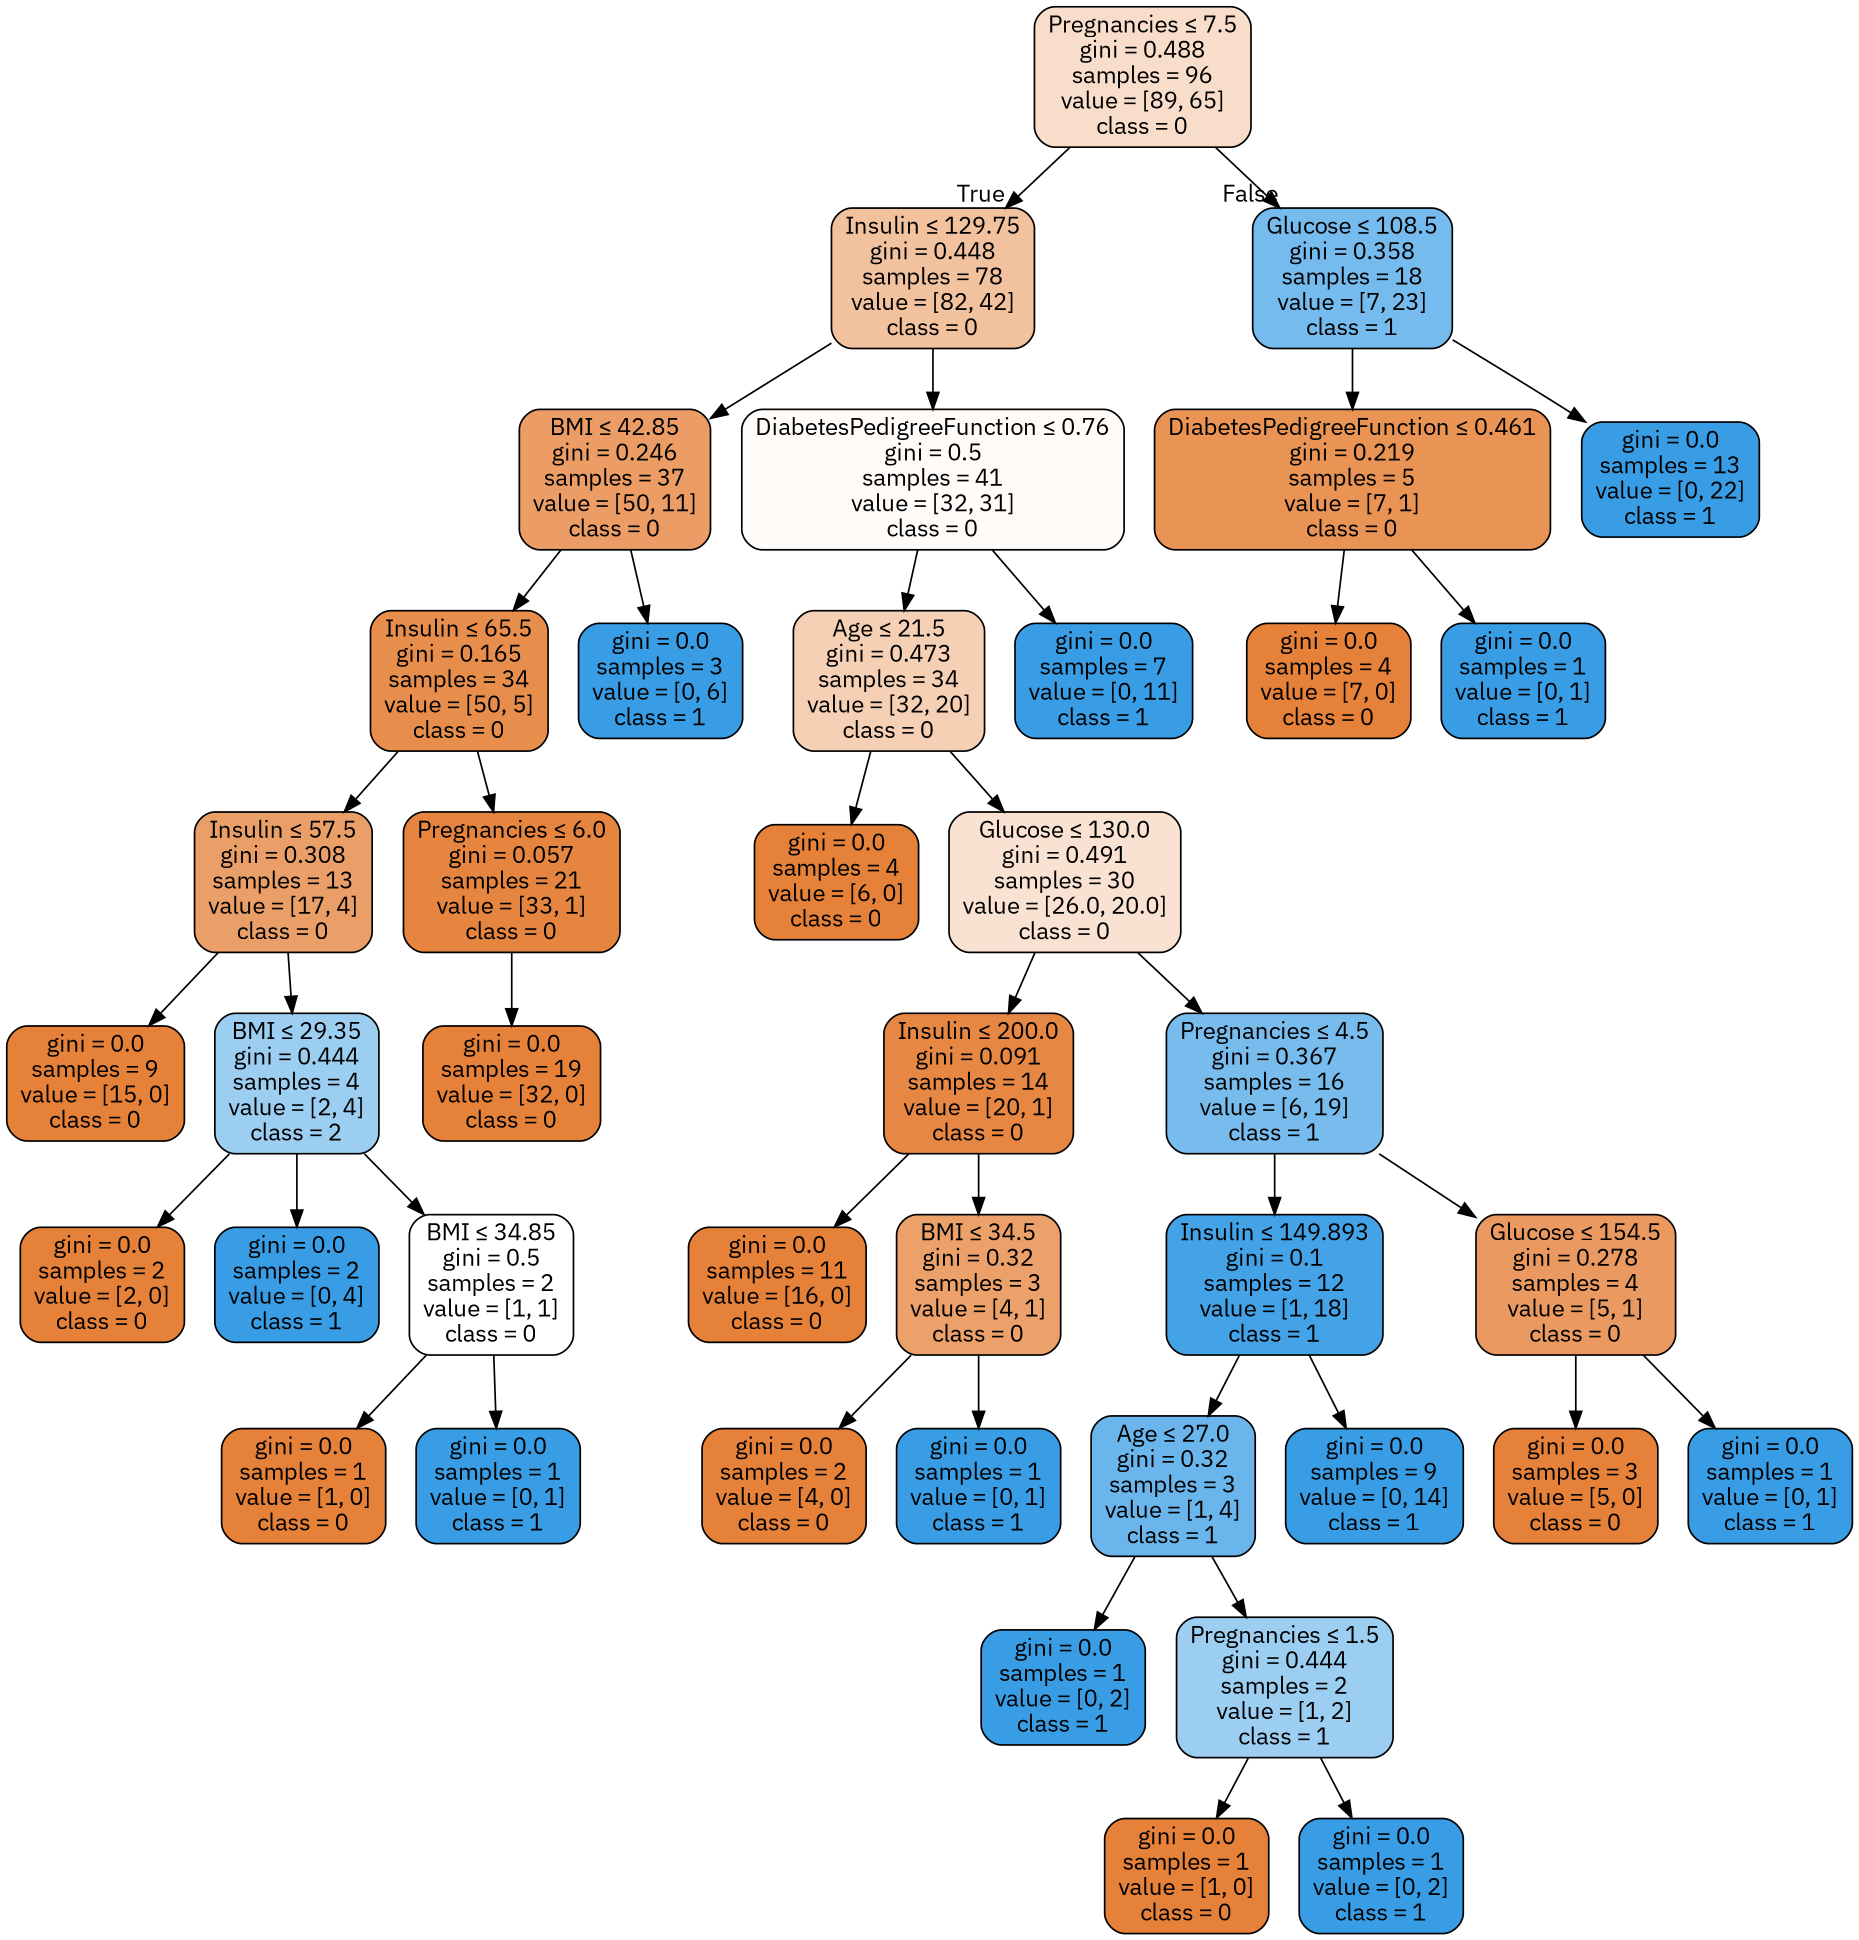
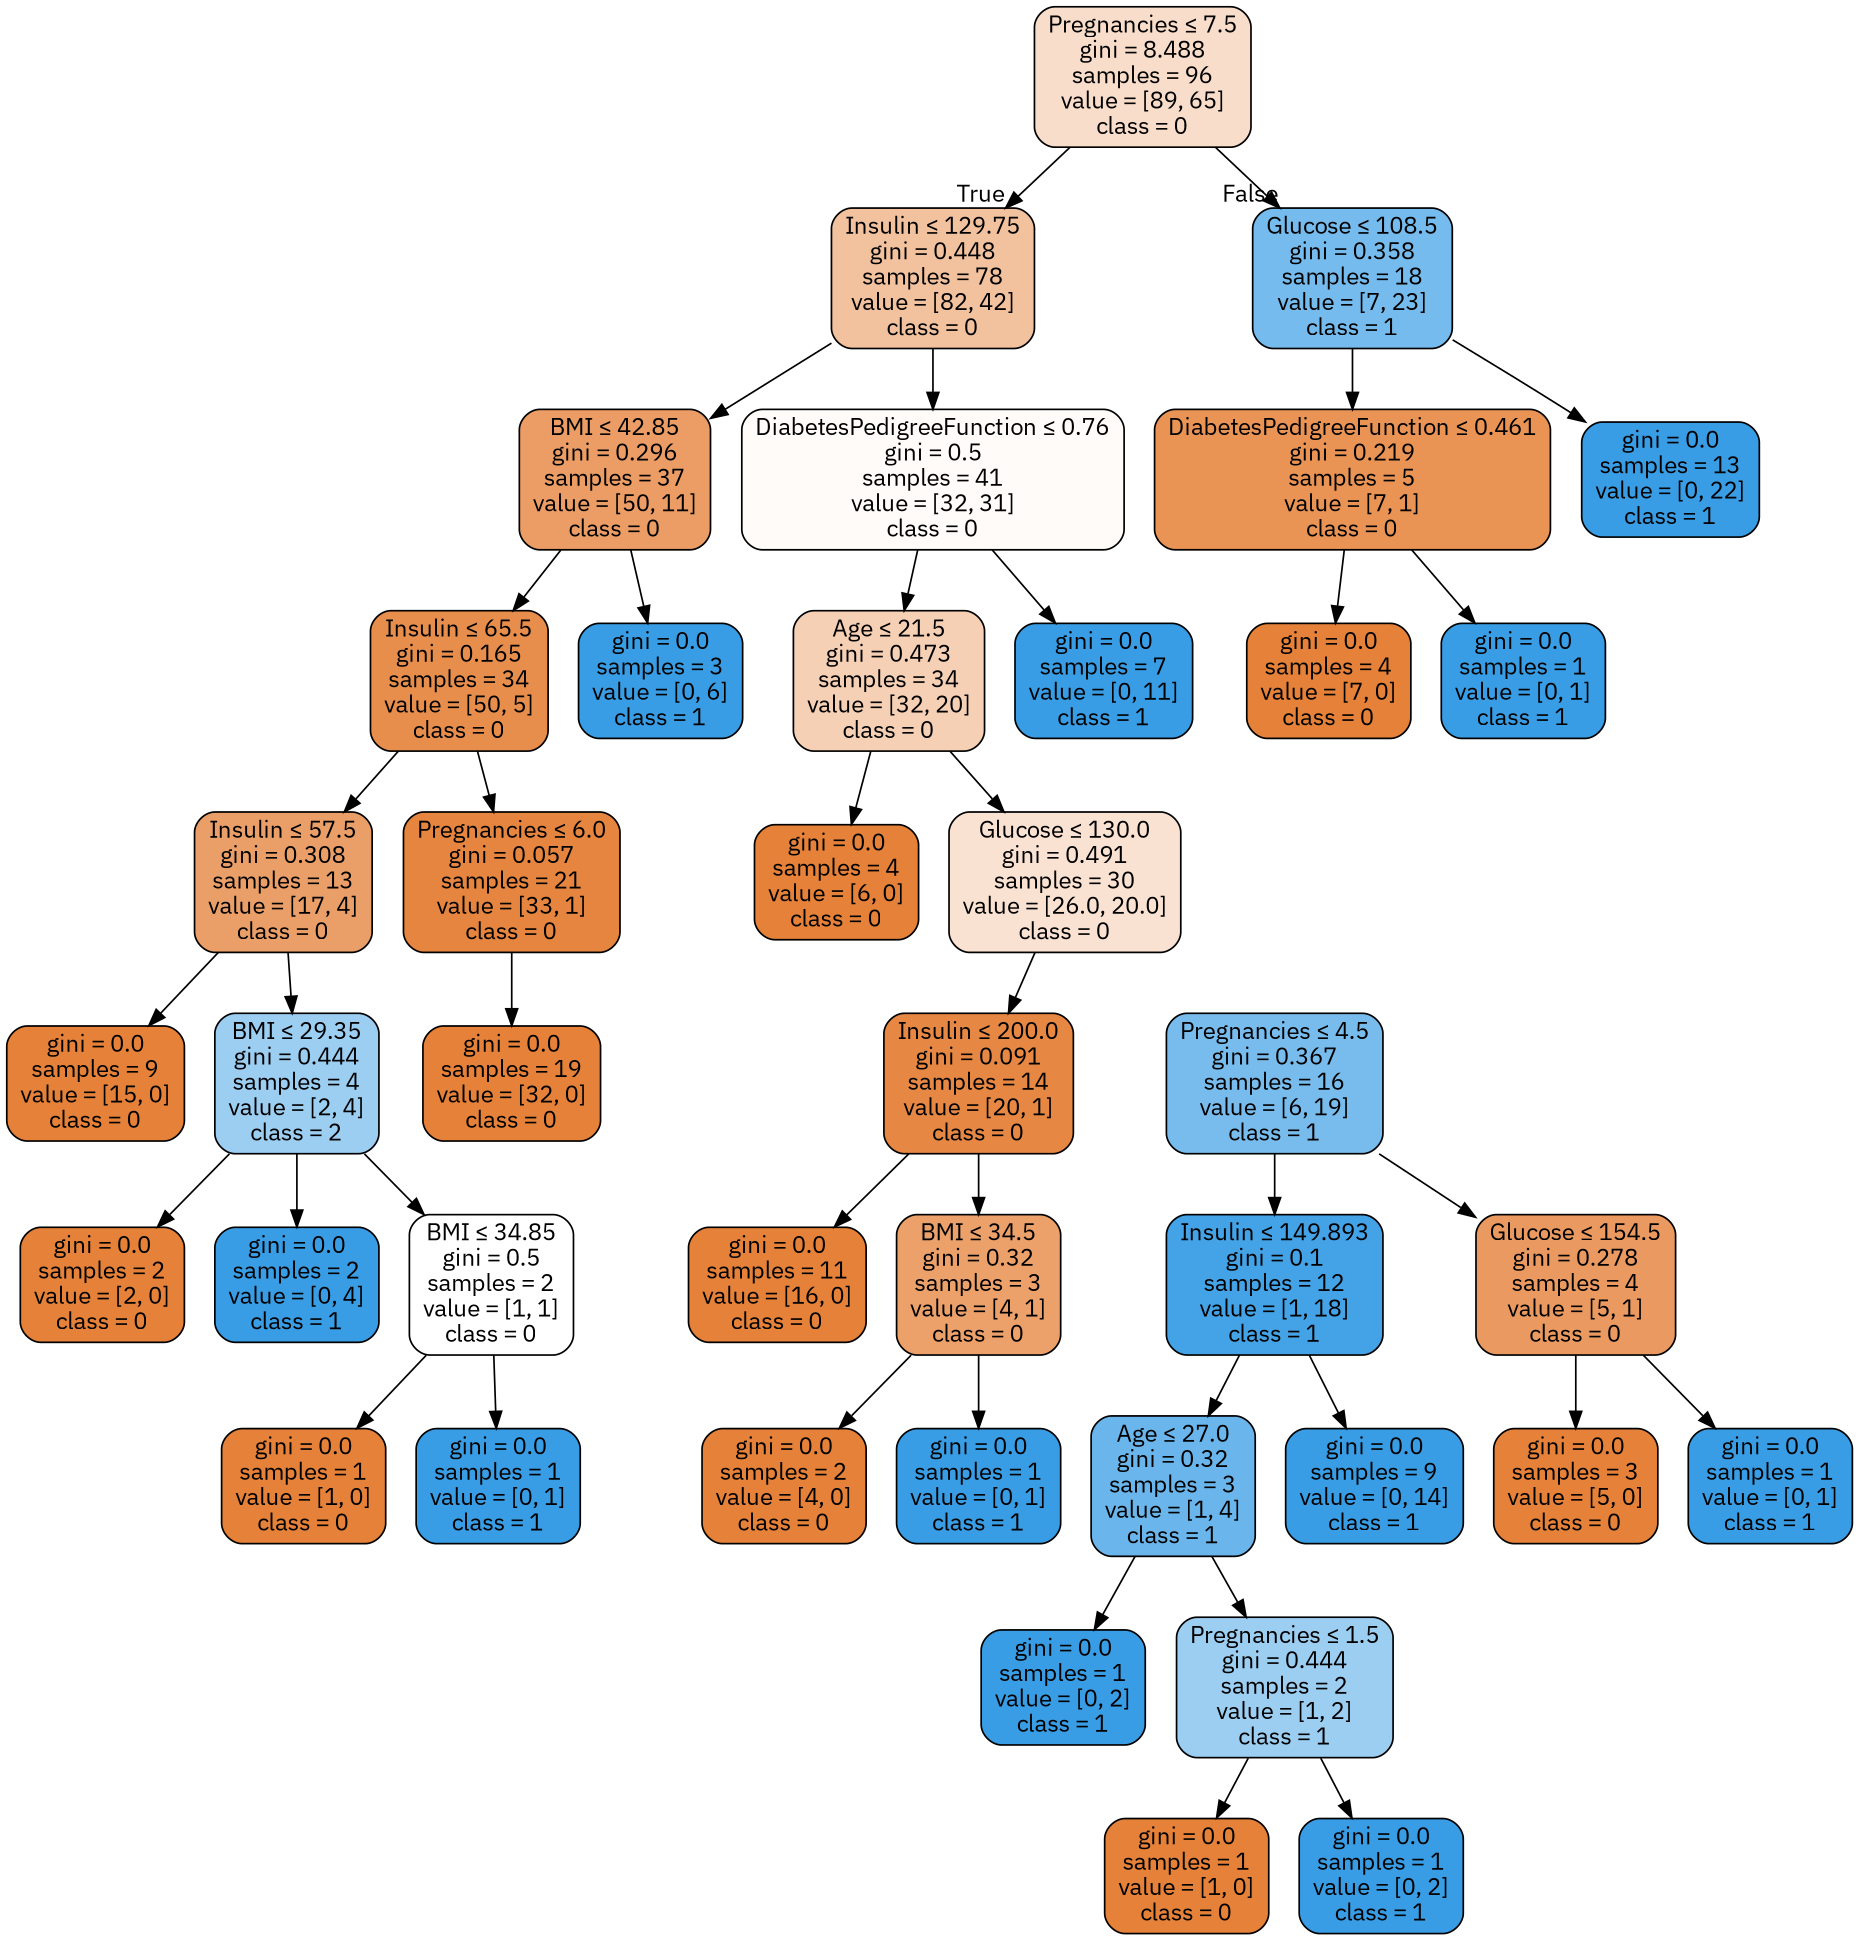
node "Pregnancies ≤ 7.5": text "gini = 0.488" -> "gini = 8.488"
node "BMI ≤ 42.85": text "gini = 0.246" -> "gini = 0.296"
edge "Glucose ≤ 130.0" -> "Pregnancies ≤ 4.5": removed
